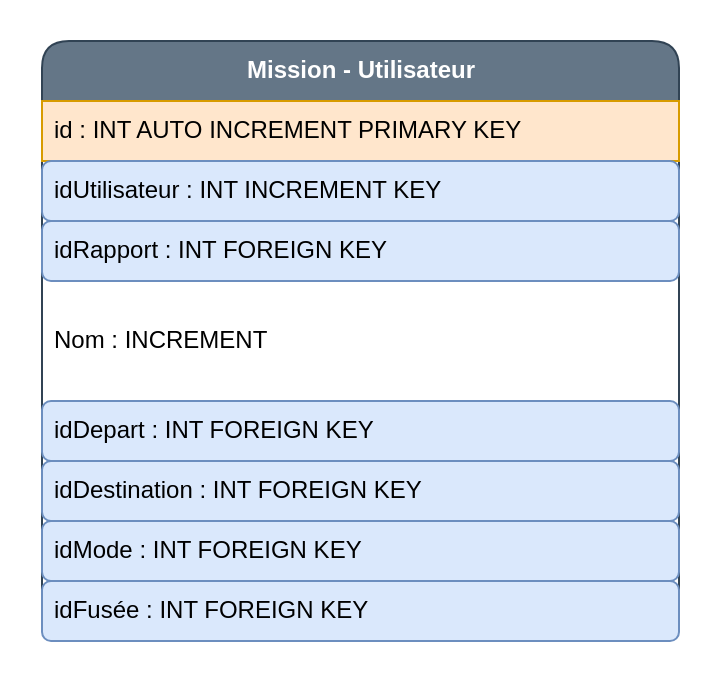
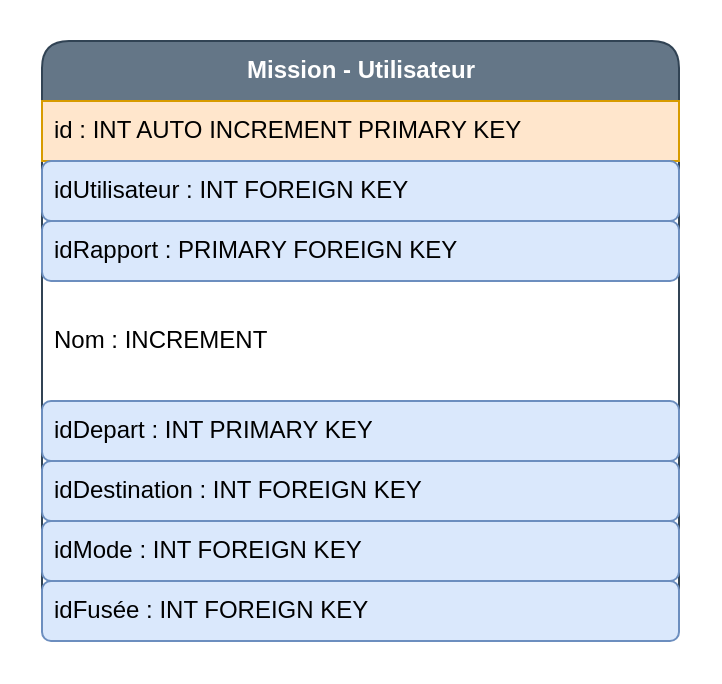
node "idUtilisateur : INT INCREMENT KEY": label "idUtilisateur : INT INCREMENT KEY" -> "idUtilisateur : INT FOREIGN KEY"
node "idRapport : INT FOREIGN KEY": label "idRapport : INT FOREIGN KEY" -> "idRapport : PRIMARY FOREIGN KEY"
node "idDepart : INT FOREIGN KEY": label "idDepart : INT FOREIGN KEY" -> "idDepart : INT PRIMARY KEY"
